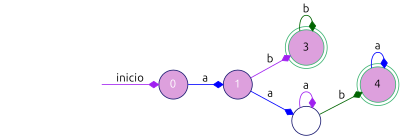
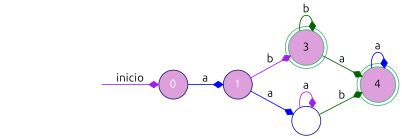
edge "3" -> "4": added, label "a"
